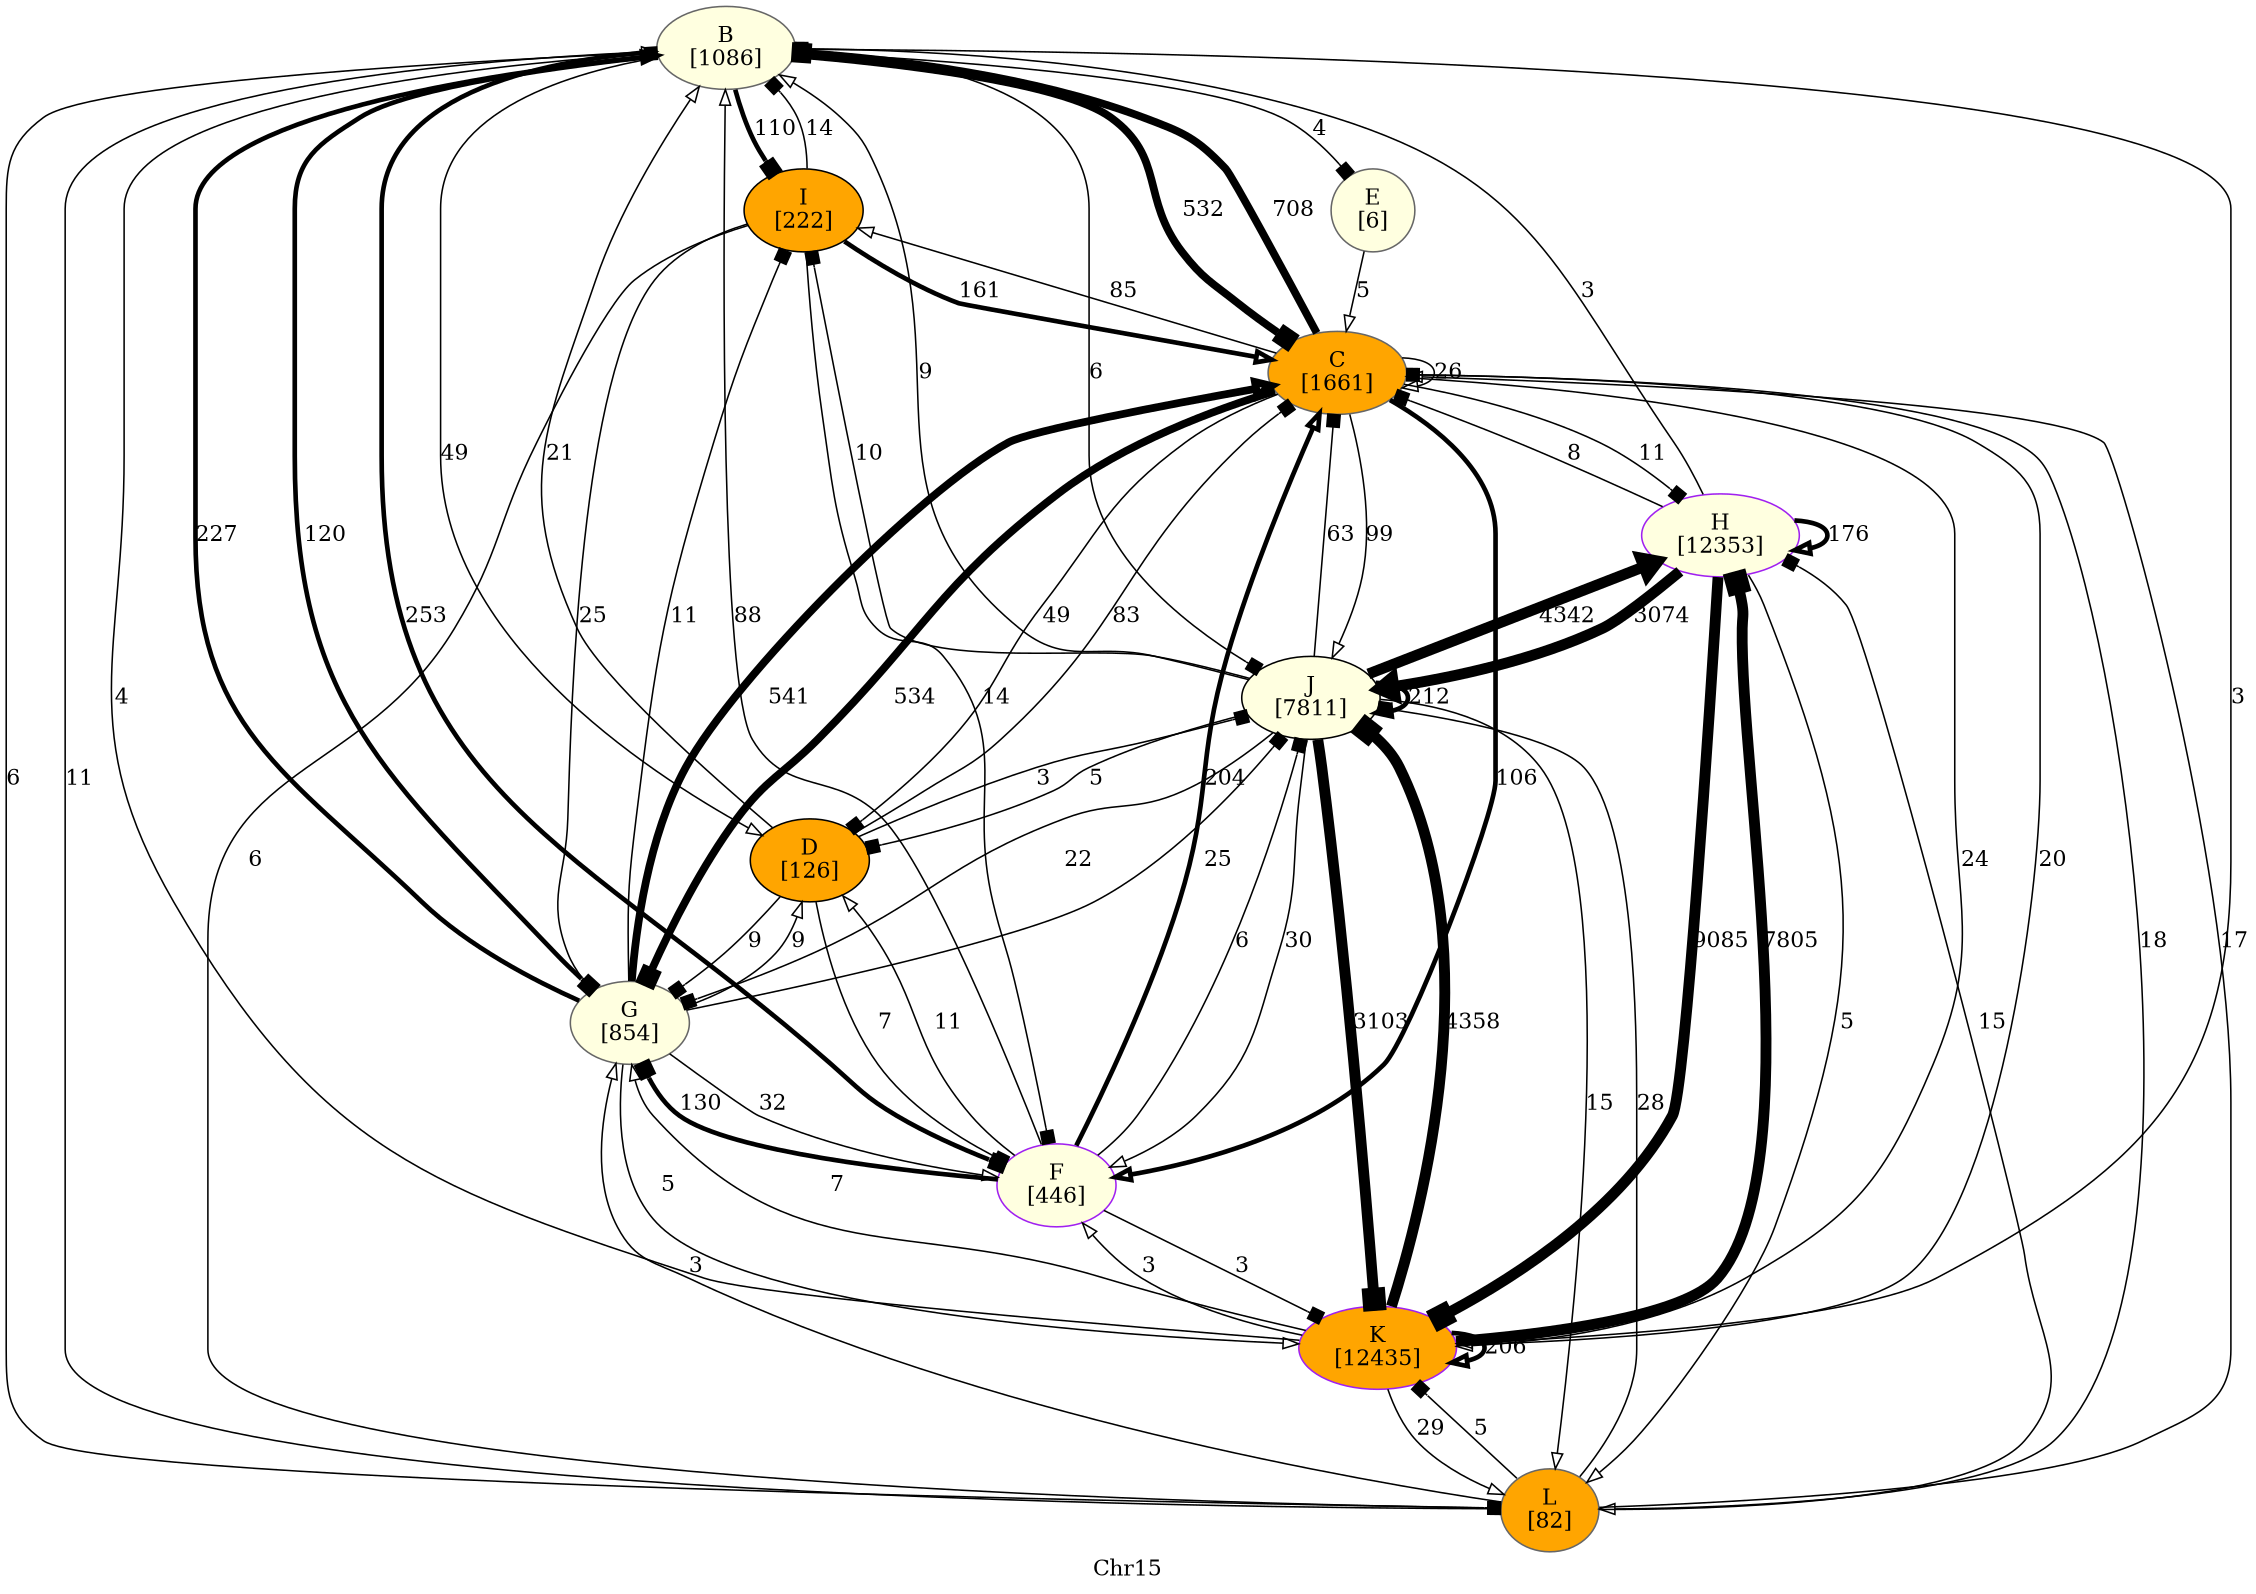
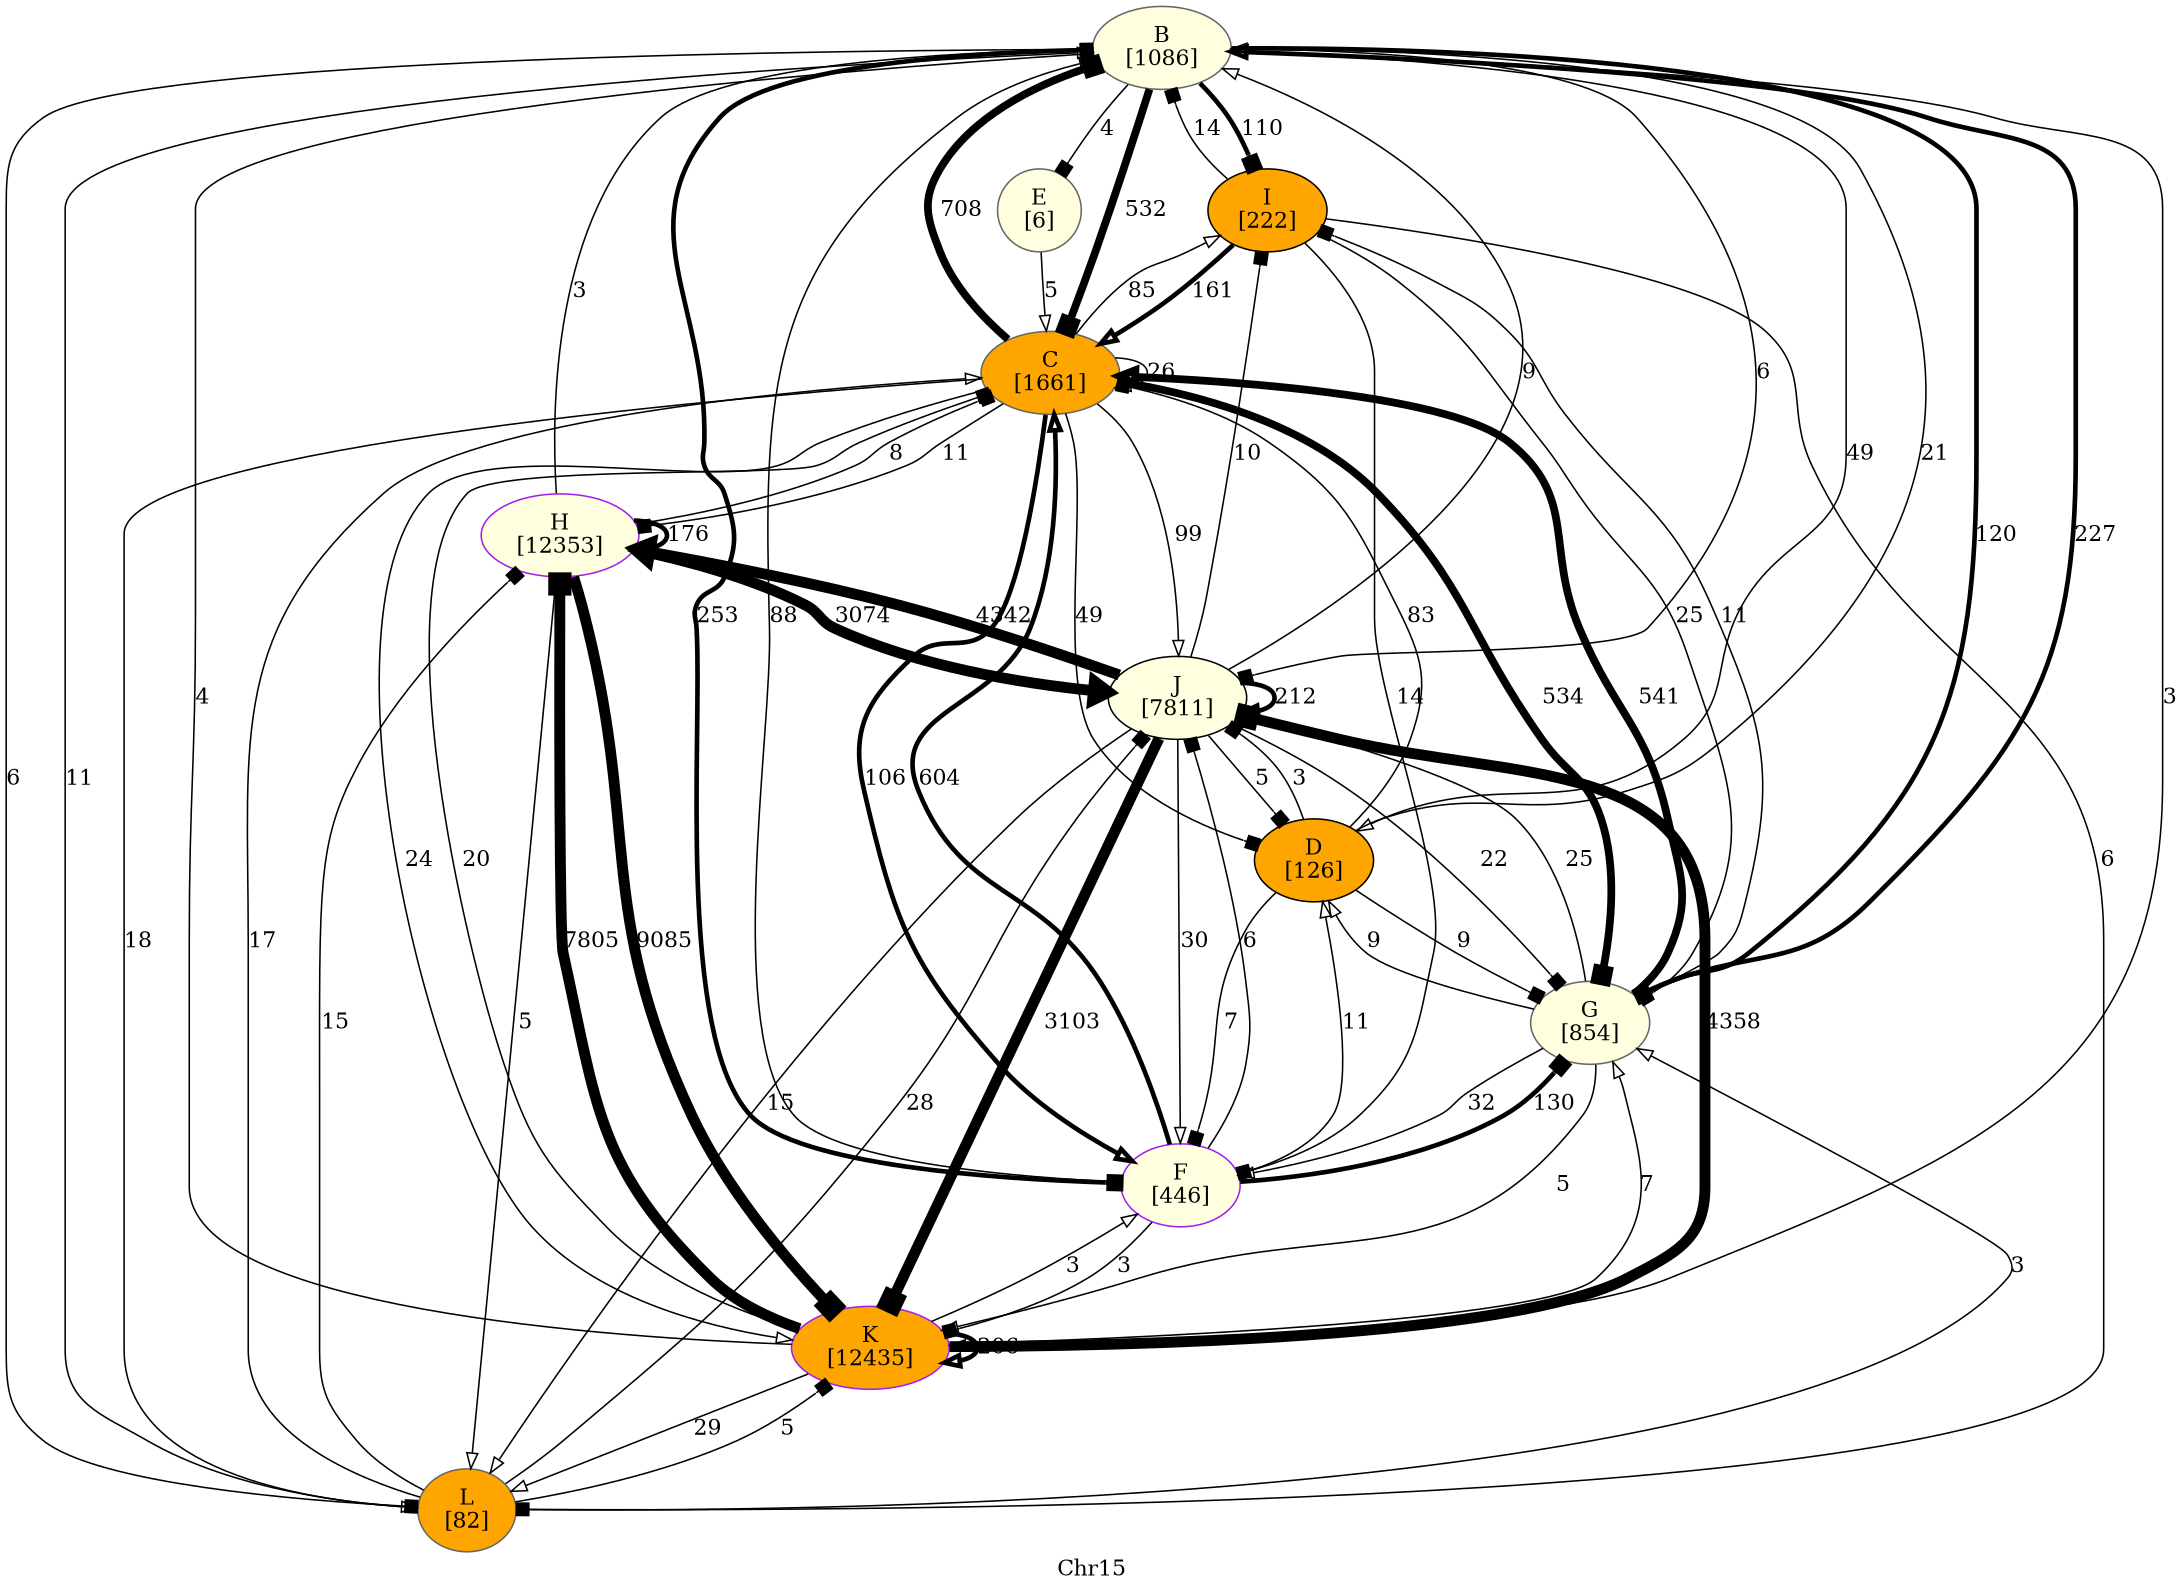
edge "J [7811]" -> "C [1661]": removed, label "63"
edge "F [446]" -> "C [1661]": label "204" -> "604"
edge "G [854]" -> "J [7811]": arrowhead box -> onormal
